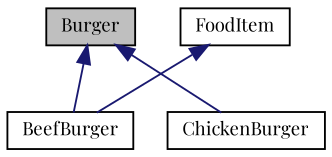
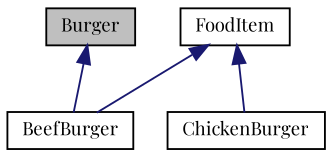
edge "ChickenBurger" -> "Burger": now "ChickenBurger" -> "FoodItem"
